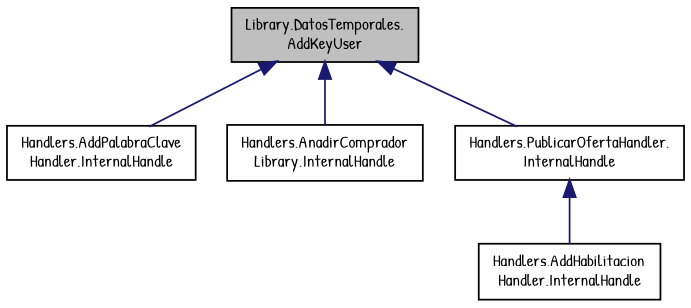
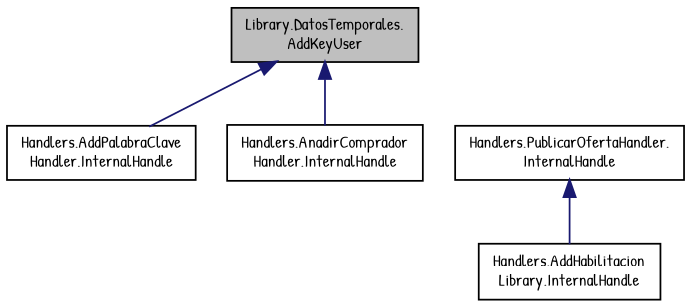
edge "Handlers.PublicarOfertaHandler. InternalHandle" -> "Library.DatosTemporales. AddKeyUser": removed
node "Handlers.AnadirComprador Library.InternalHandle": label "Handlers.AnadirComprador Library.InternalHandle" -> "Handlers.AnadirComprador Handler.InternalHandle"
node "Handlers.AddHabilitacion Handler.InternalHandle": label "Handlers.AddHabilitacion Handler.InternalHandle" -> "Handlers.AddHabilitacion Library.InternalHandle"
